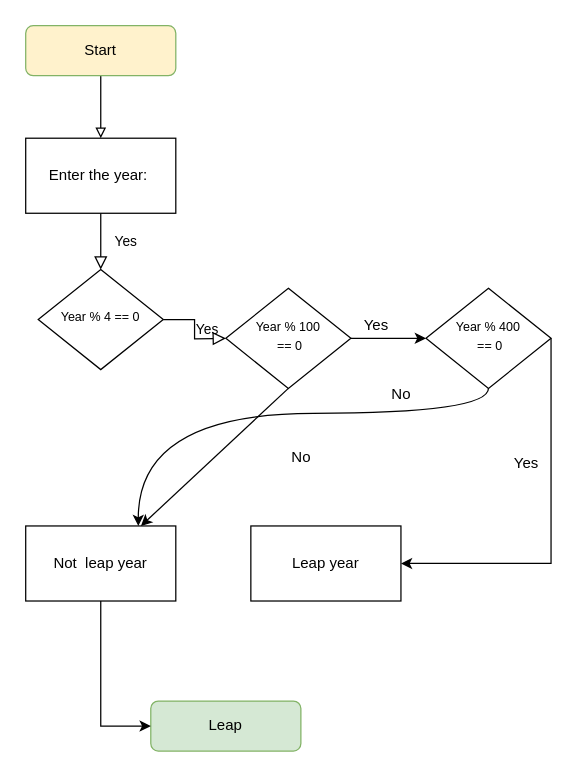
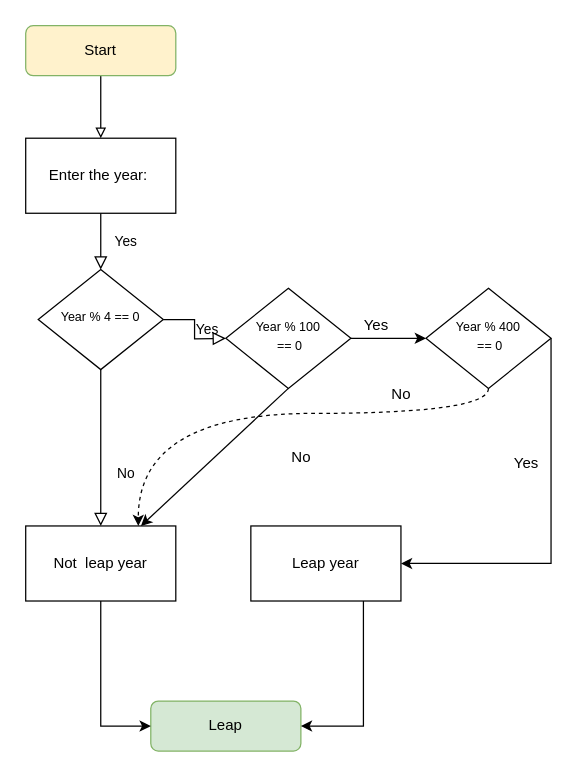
edge "Year % 400 == 0" -> "Not leap year": style solid -> dashed
edge "Year % 4 == 0" -> "Not leap year": added, label "No"
edge "Leap year" -> "Leap": added
